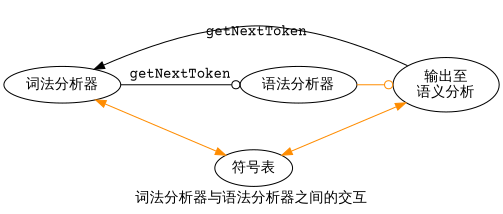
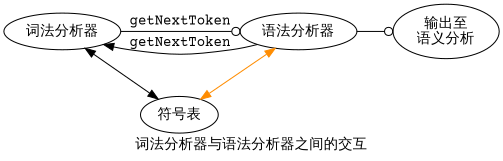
edge "输出至 语义分析" -> "词法分析器": now "语法分析器" -> "词法分析器"
edge "语法分析器" -> "输出至 语义分析": color darkorange -> black
edge "词法分析器" -- "符号表": color darkorange -> black
edge "输出至 语义分析" -- "符号表": now "语法分析器" -- "符号表"
